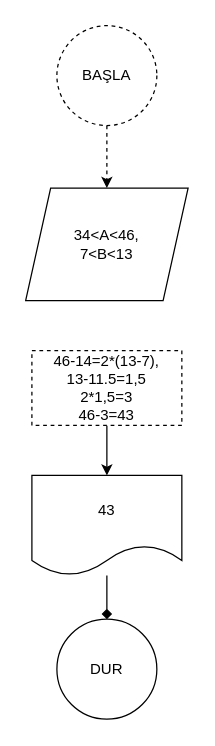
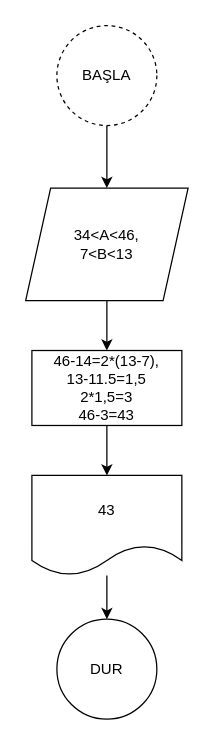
edge "BAŞLA" -> "34<A<46, 7<B<13": style dashed -> solid
edge "34<A<46, 7<B<13" -> "46-14=2*(13-7), 13-11.5=1,5 2*1,5=3 46-3=43": added
node "46-14=2*(13-7), 13-11.5=1,5 2*1,5=3 46-3=43": style dashed -> solid
edge "43" -> "DUR": arrowhead diamond -> classic
